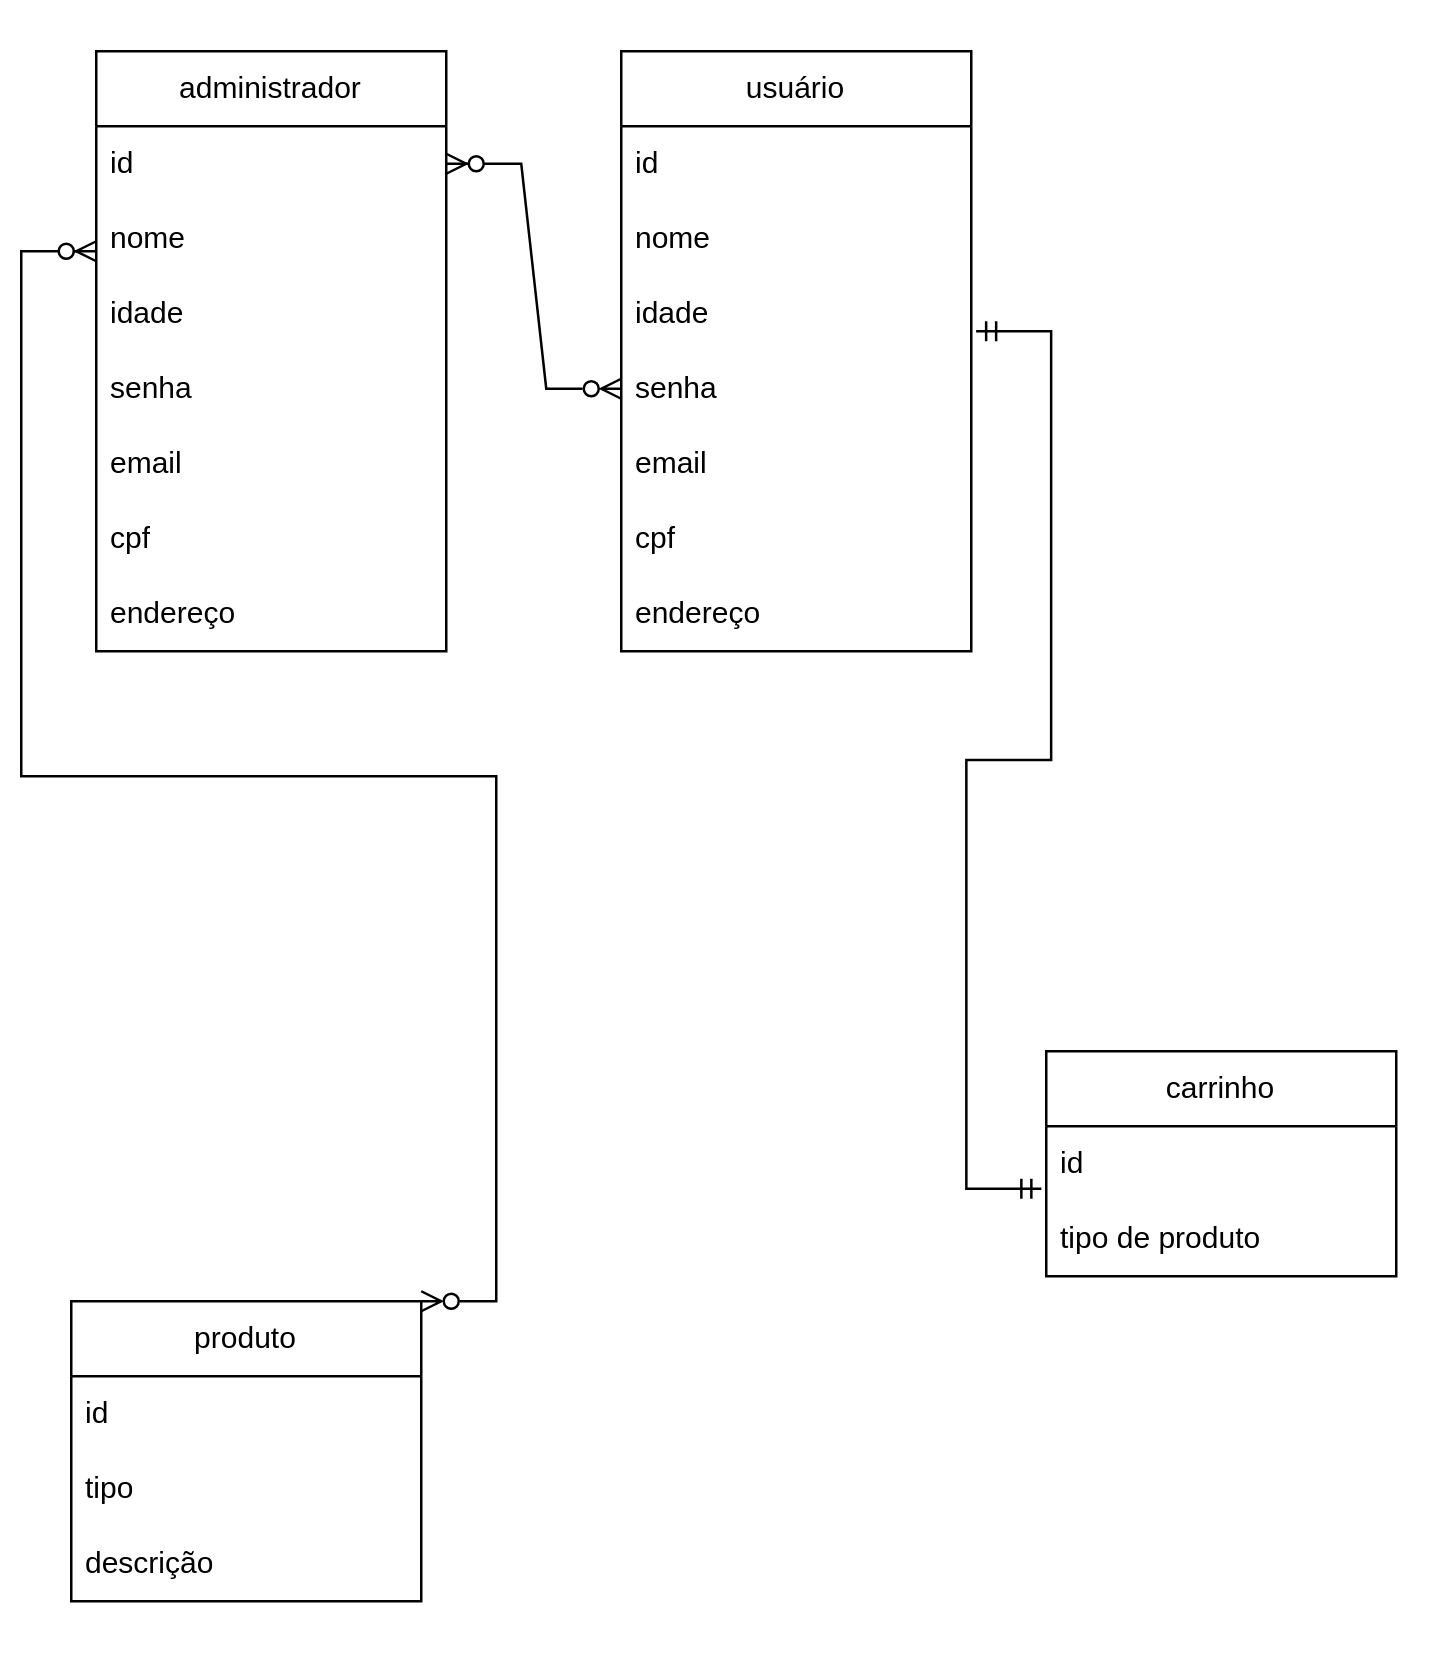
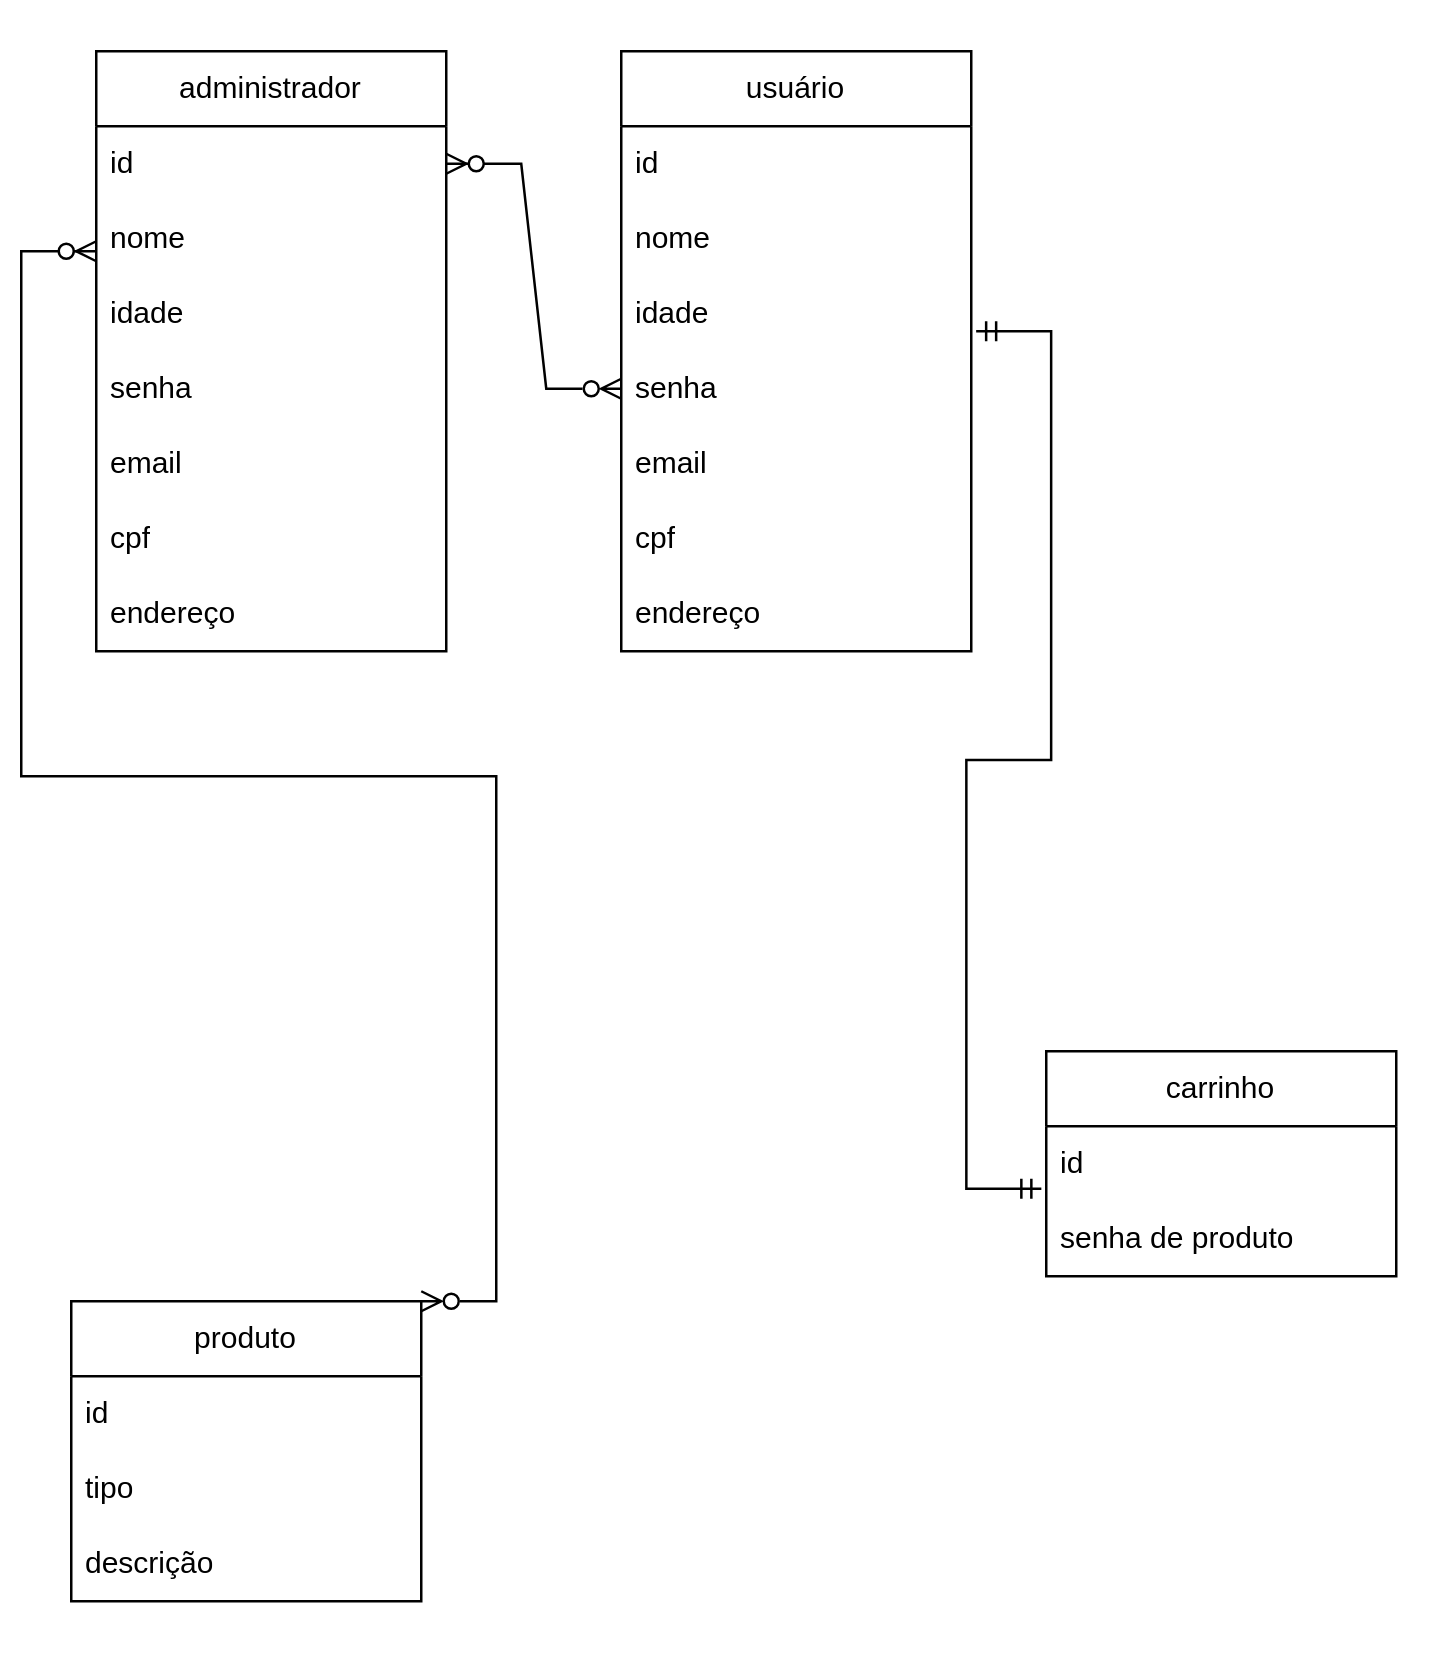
node "tipo de produto": label "tipo de produto" -> "senha de produto"
